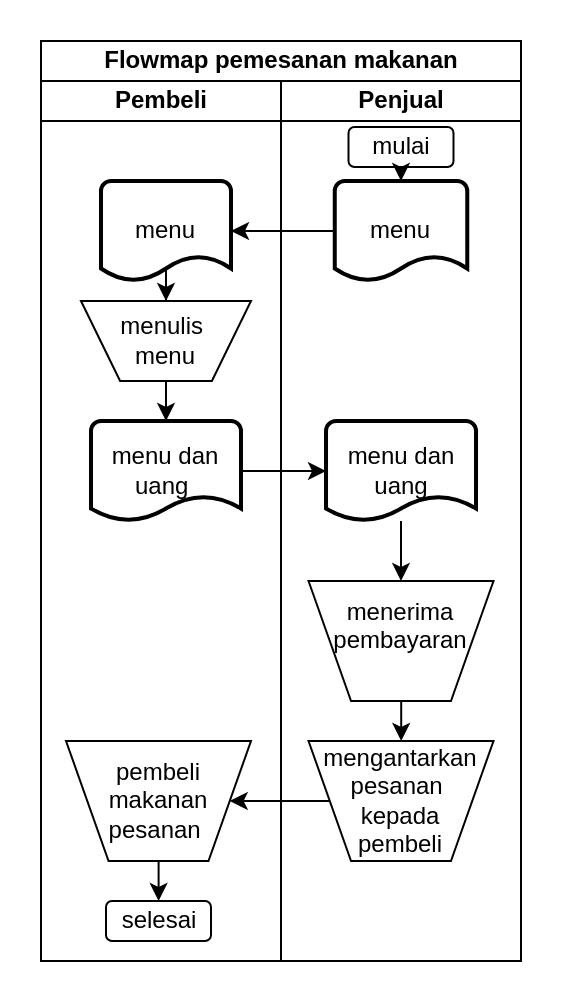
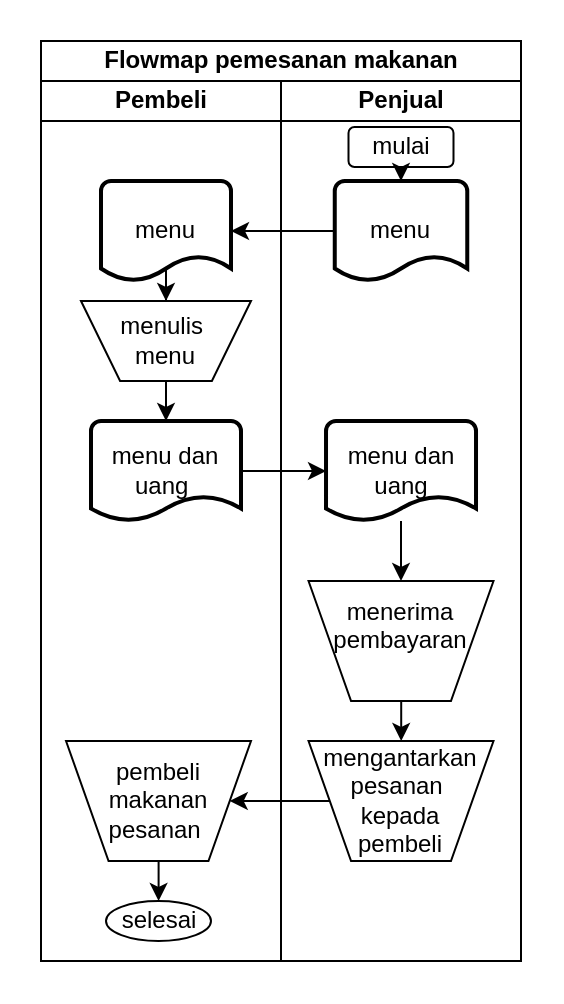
node "selesai": shape rounded rectangle -> ellipse
